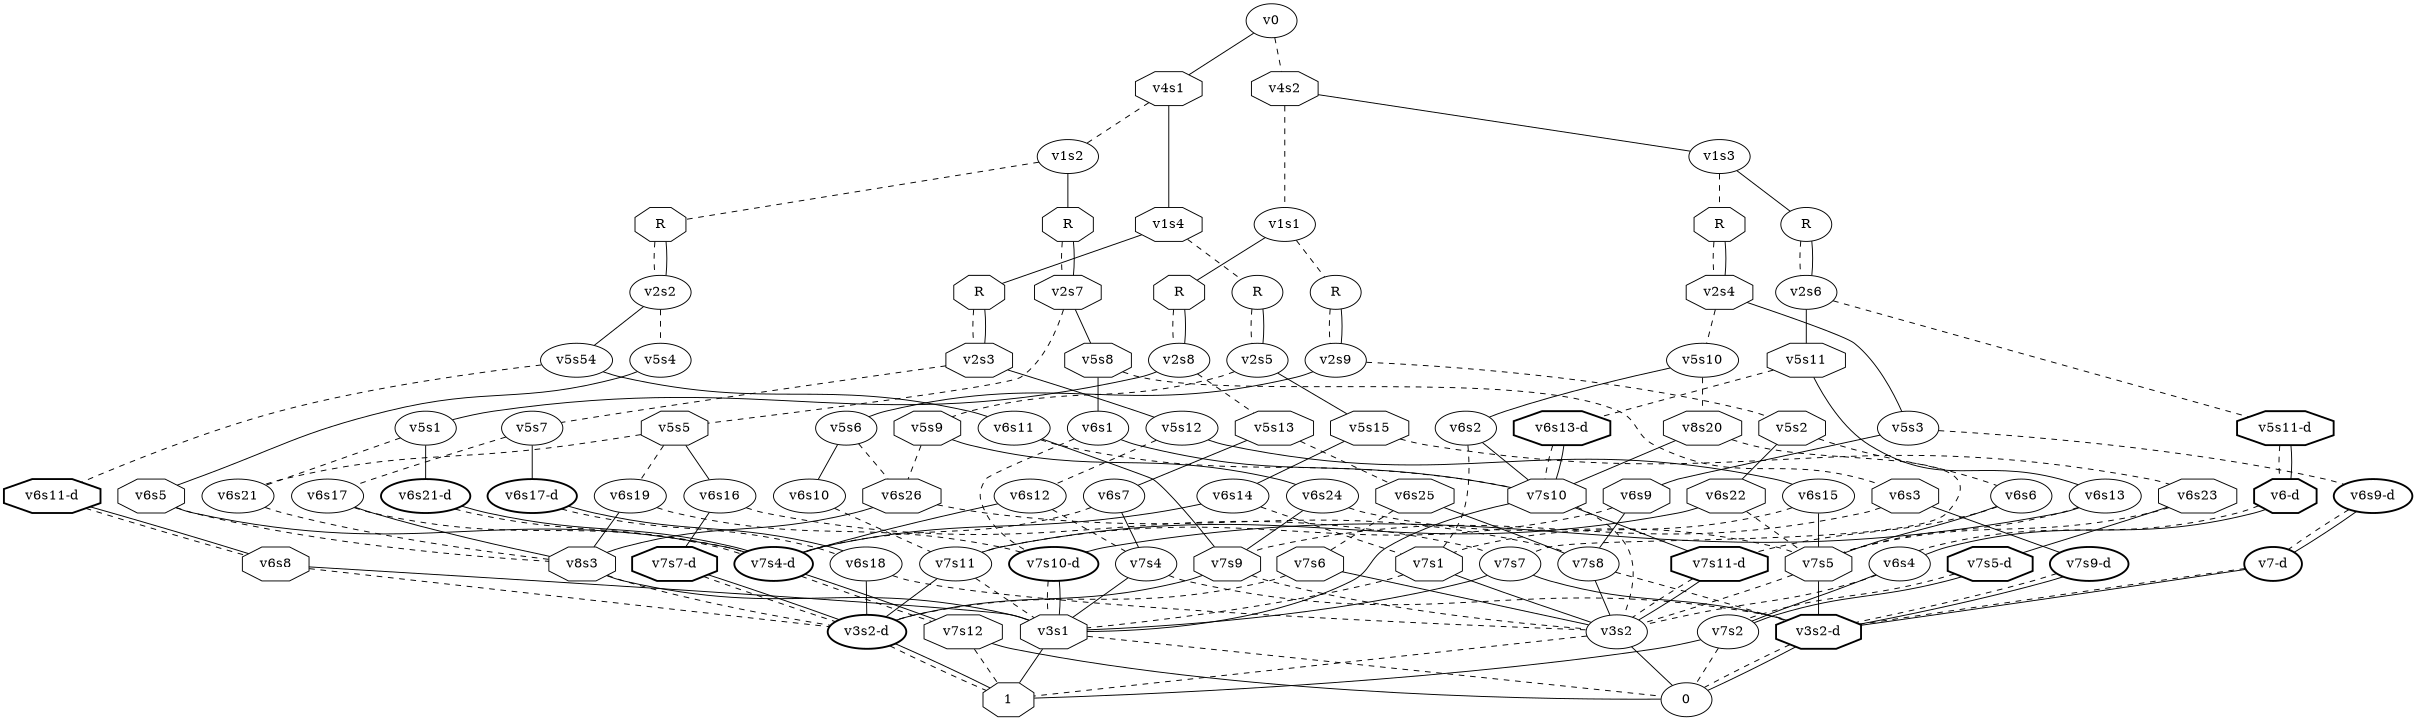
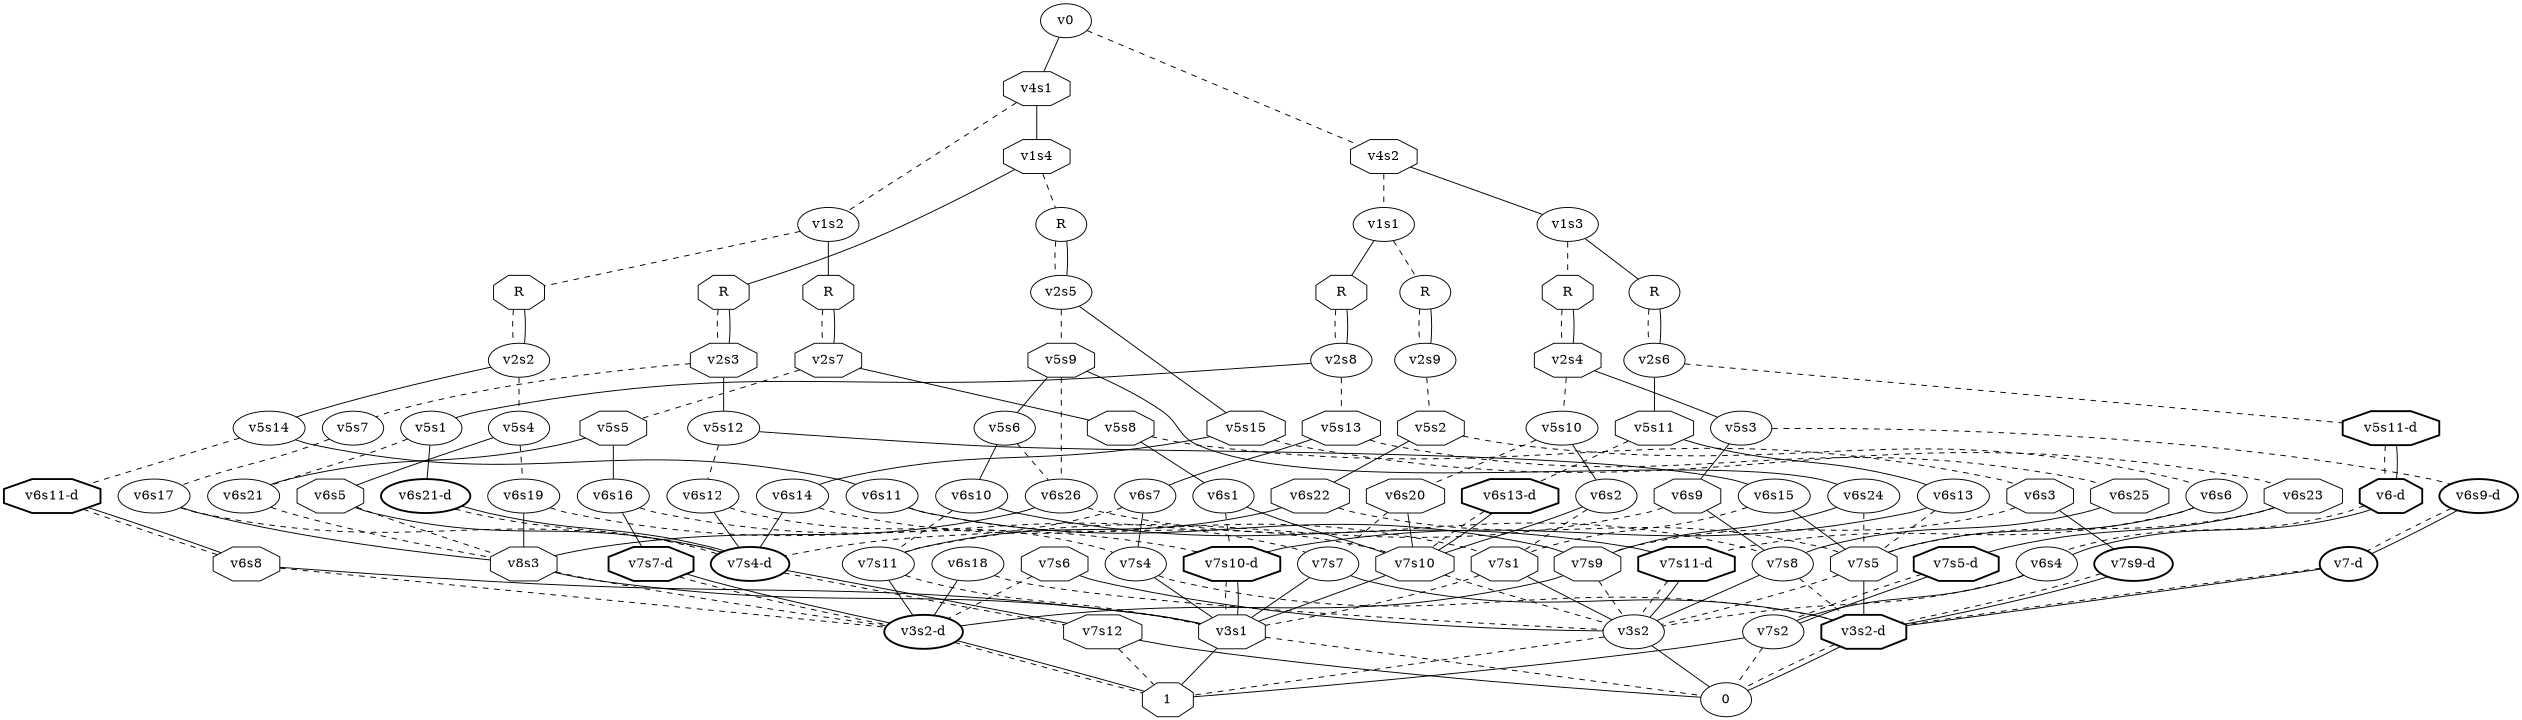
node "v5s54": label "v5s54" -> "v5s14"
edge "v2s9" -- "v5s6": now "v5s9" -- "v5s6"
node "v8s20": label "v8s20" -> "v6s20"
edge "v5s5" -- "v6s21": style dashed -> solid
edge "v5s5" -- "v6s19": now "v5s4" -- "v6s19"
node "v6s17-d": removed
node "v6s26": shape octagon -> ellipse
edge "v7s10" -- "v7s11-d": now "v6s10" -- "v7s11-d"
edge "v6s25" -- "v7s6": removed
node "v7s10-d": shape ellipse -> octagon
